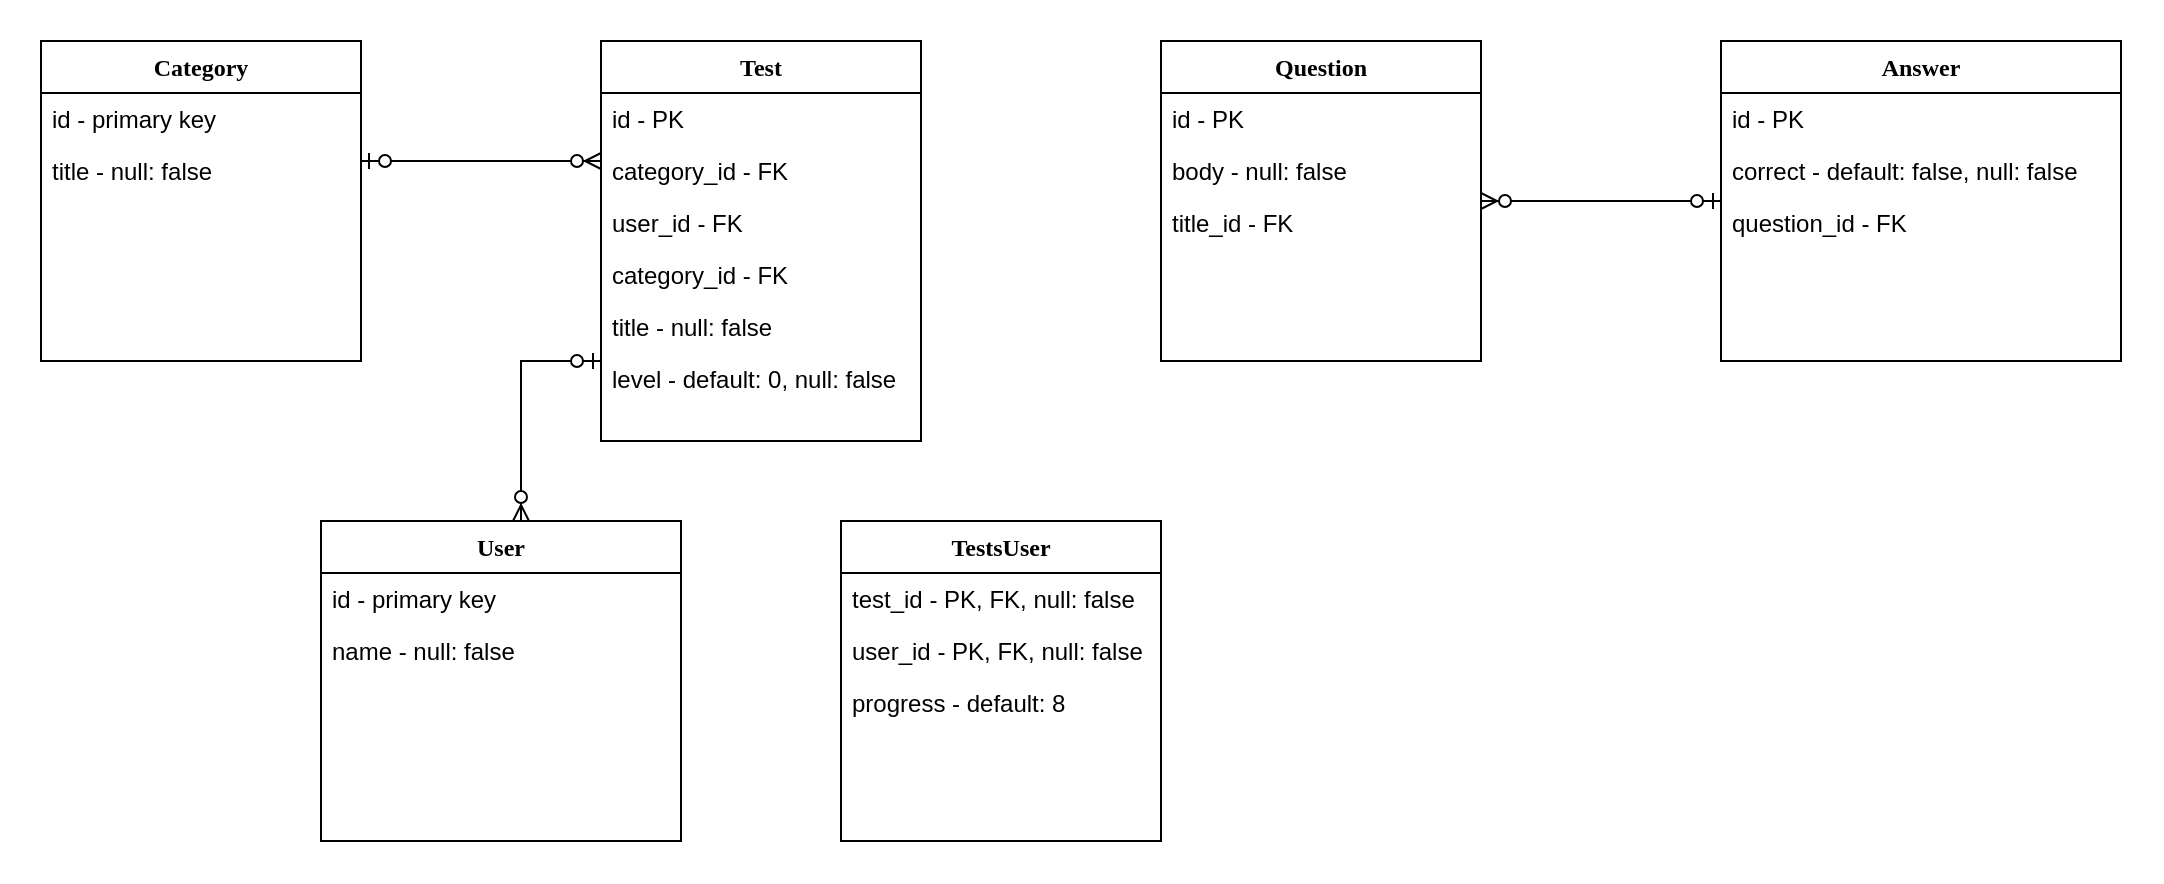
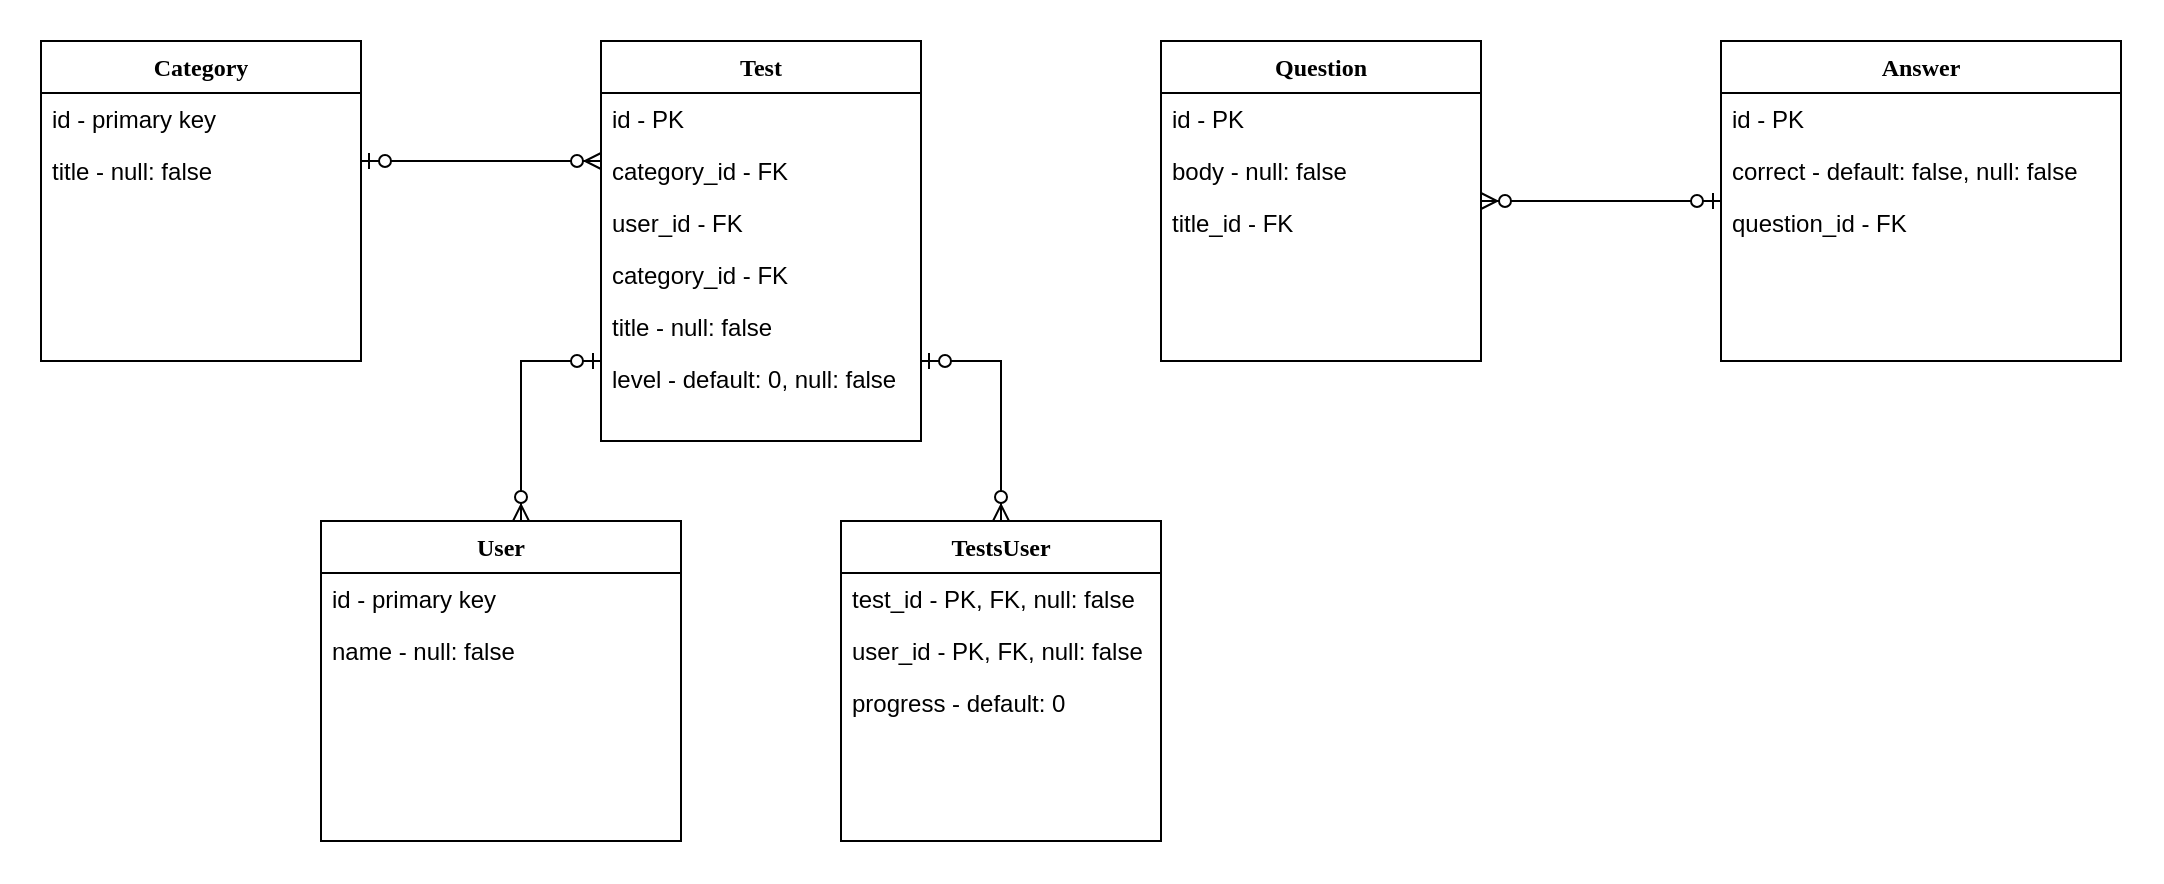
edge "Test" -- "TestsUser": added
node "progress - default: 8": label "progress - default: 8" -> "progress - default: 0"
